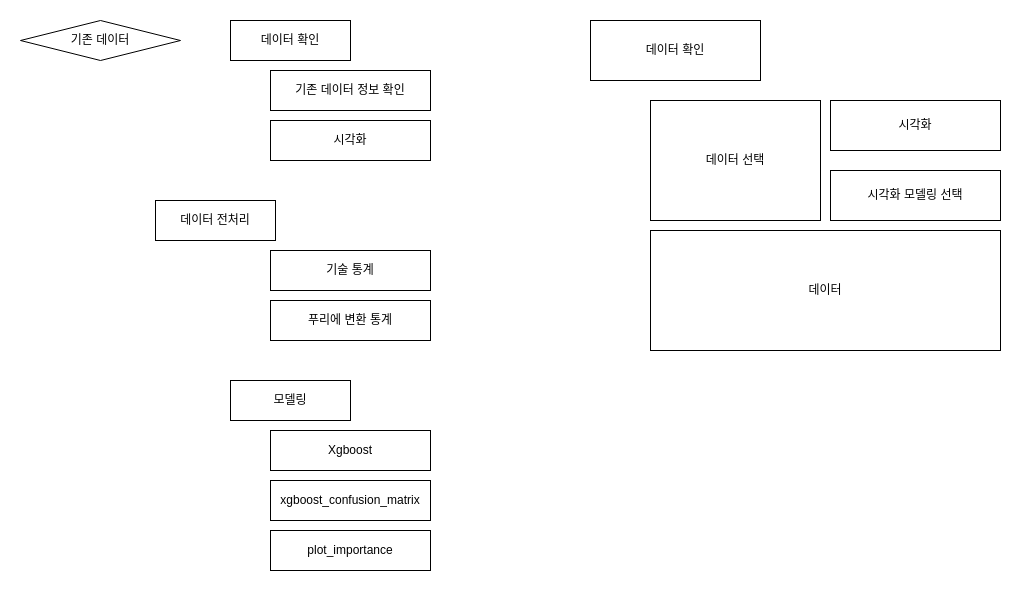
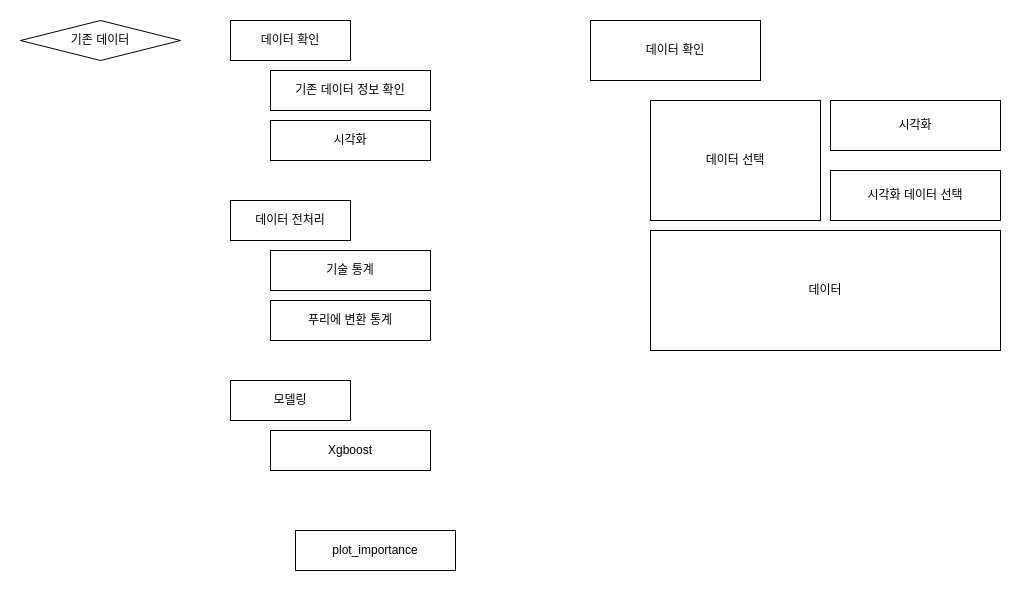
node "시각화 모델링 선택": label "시각화 모델링 선택" -> "시각화 데이터 선택"
node "데이터 전처리": moved (216, 221) -> (291, 221)
node "xgboost_confusion_matrix": removed
node "plot_importance": moved (351, 551) -> (376, 551)
